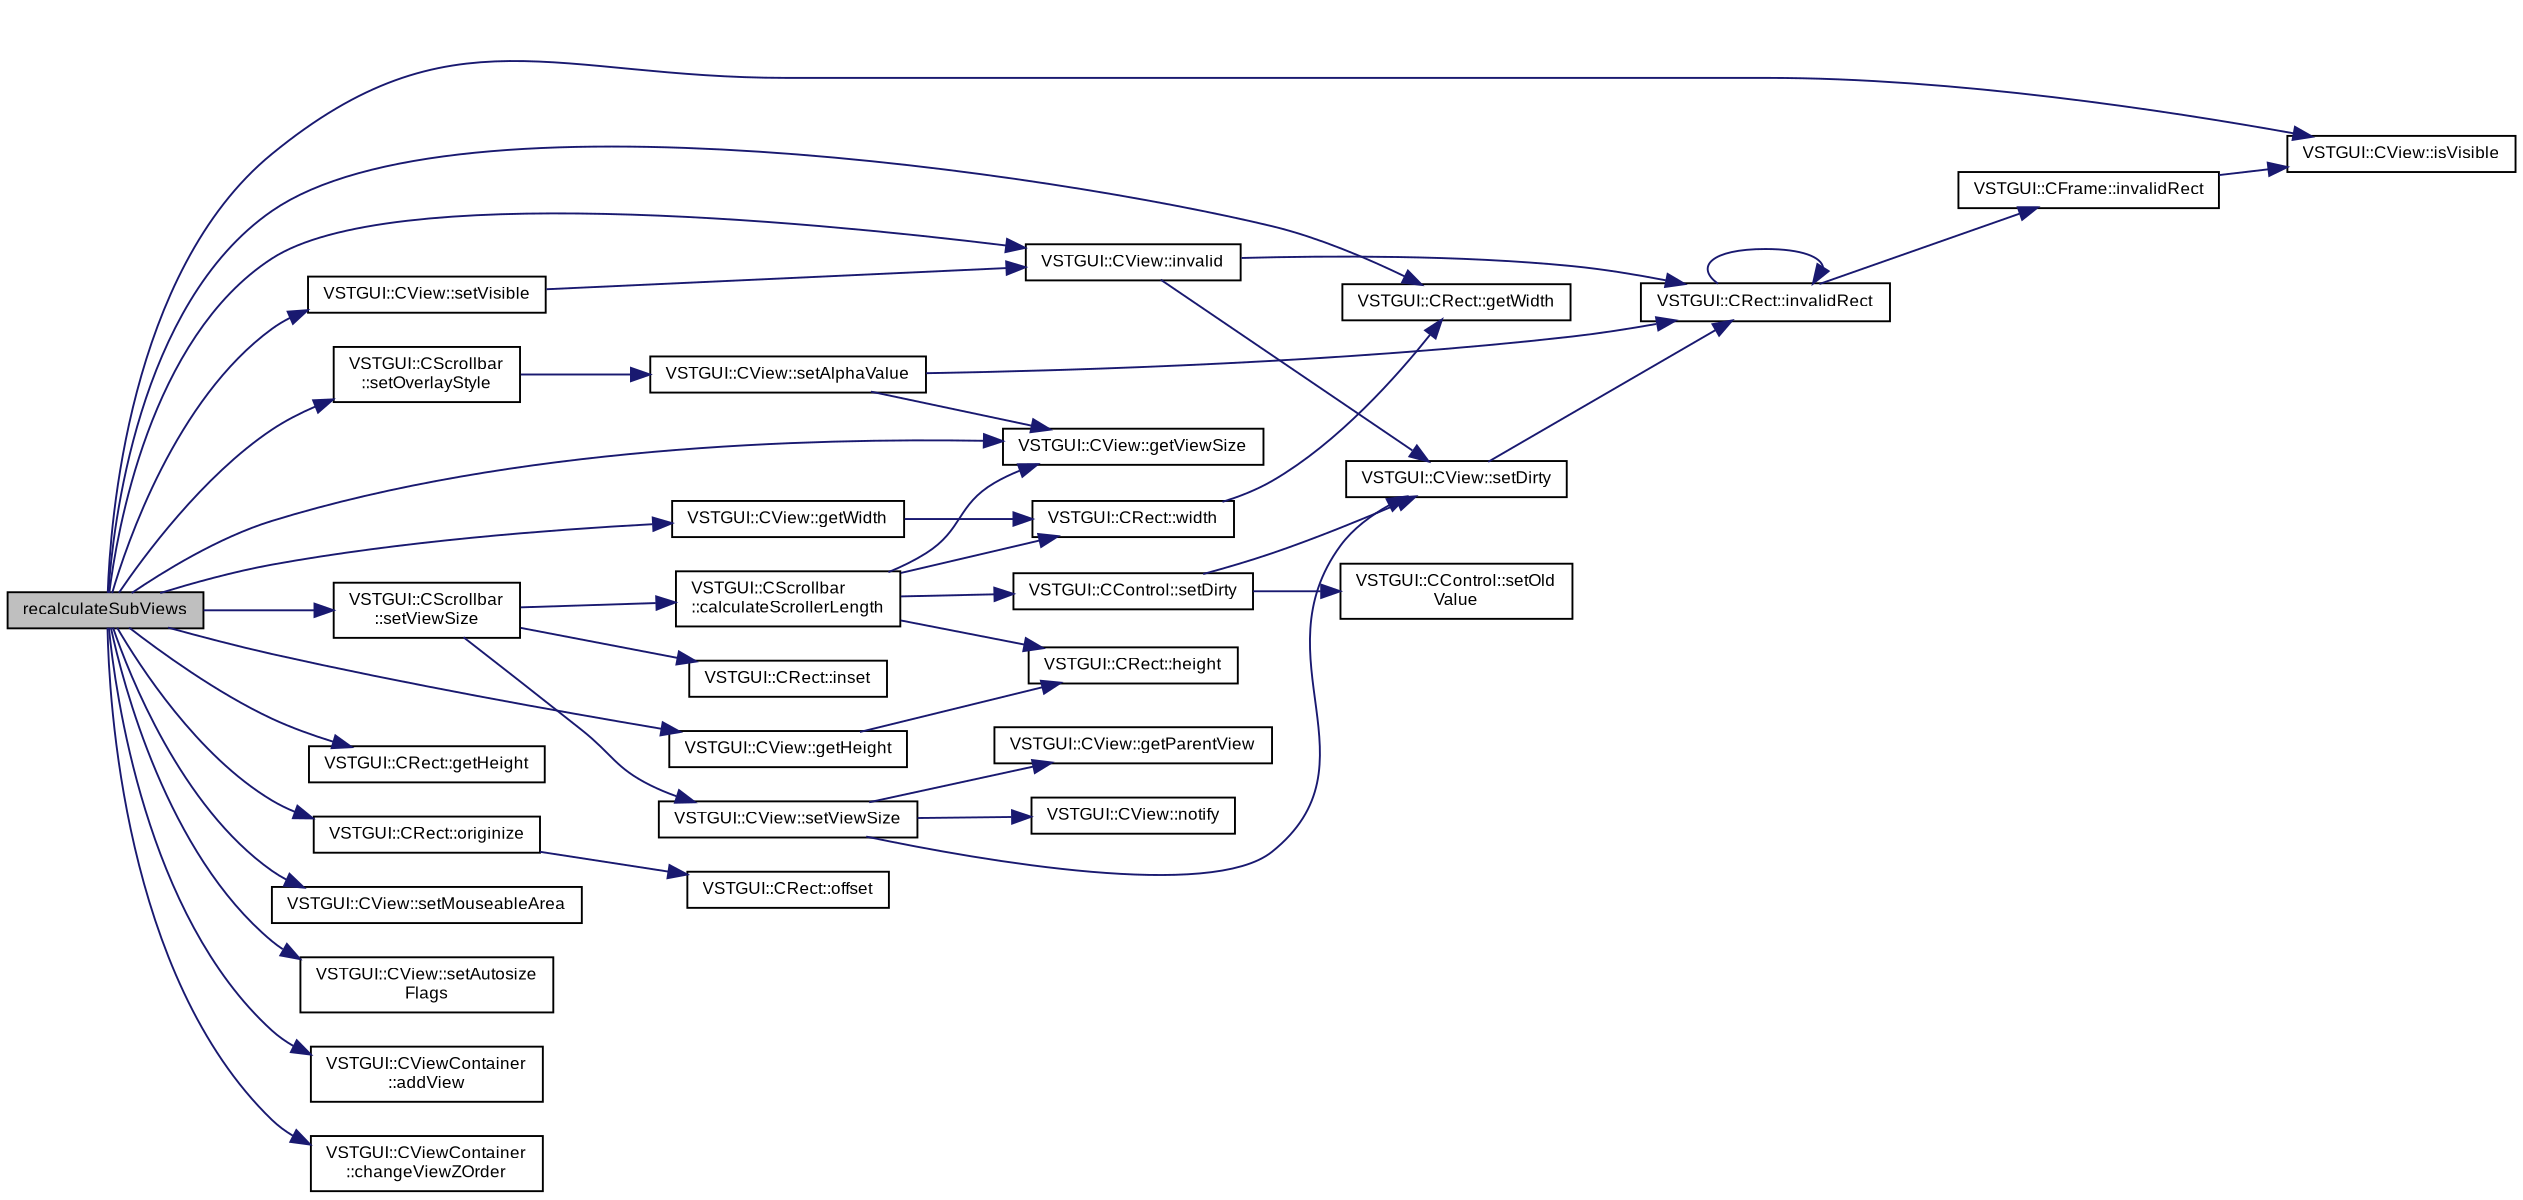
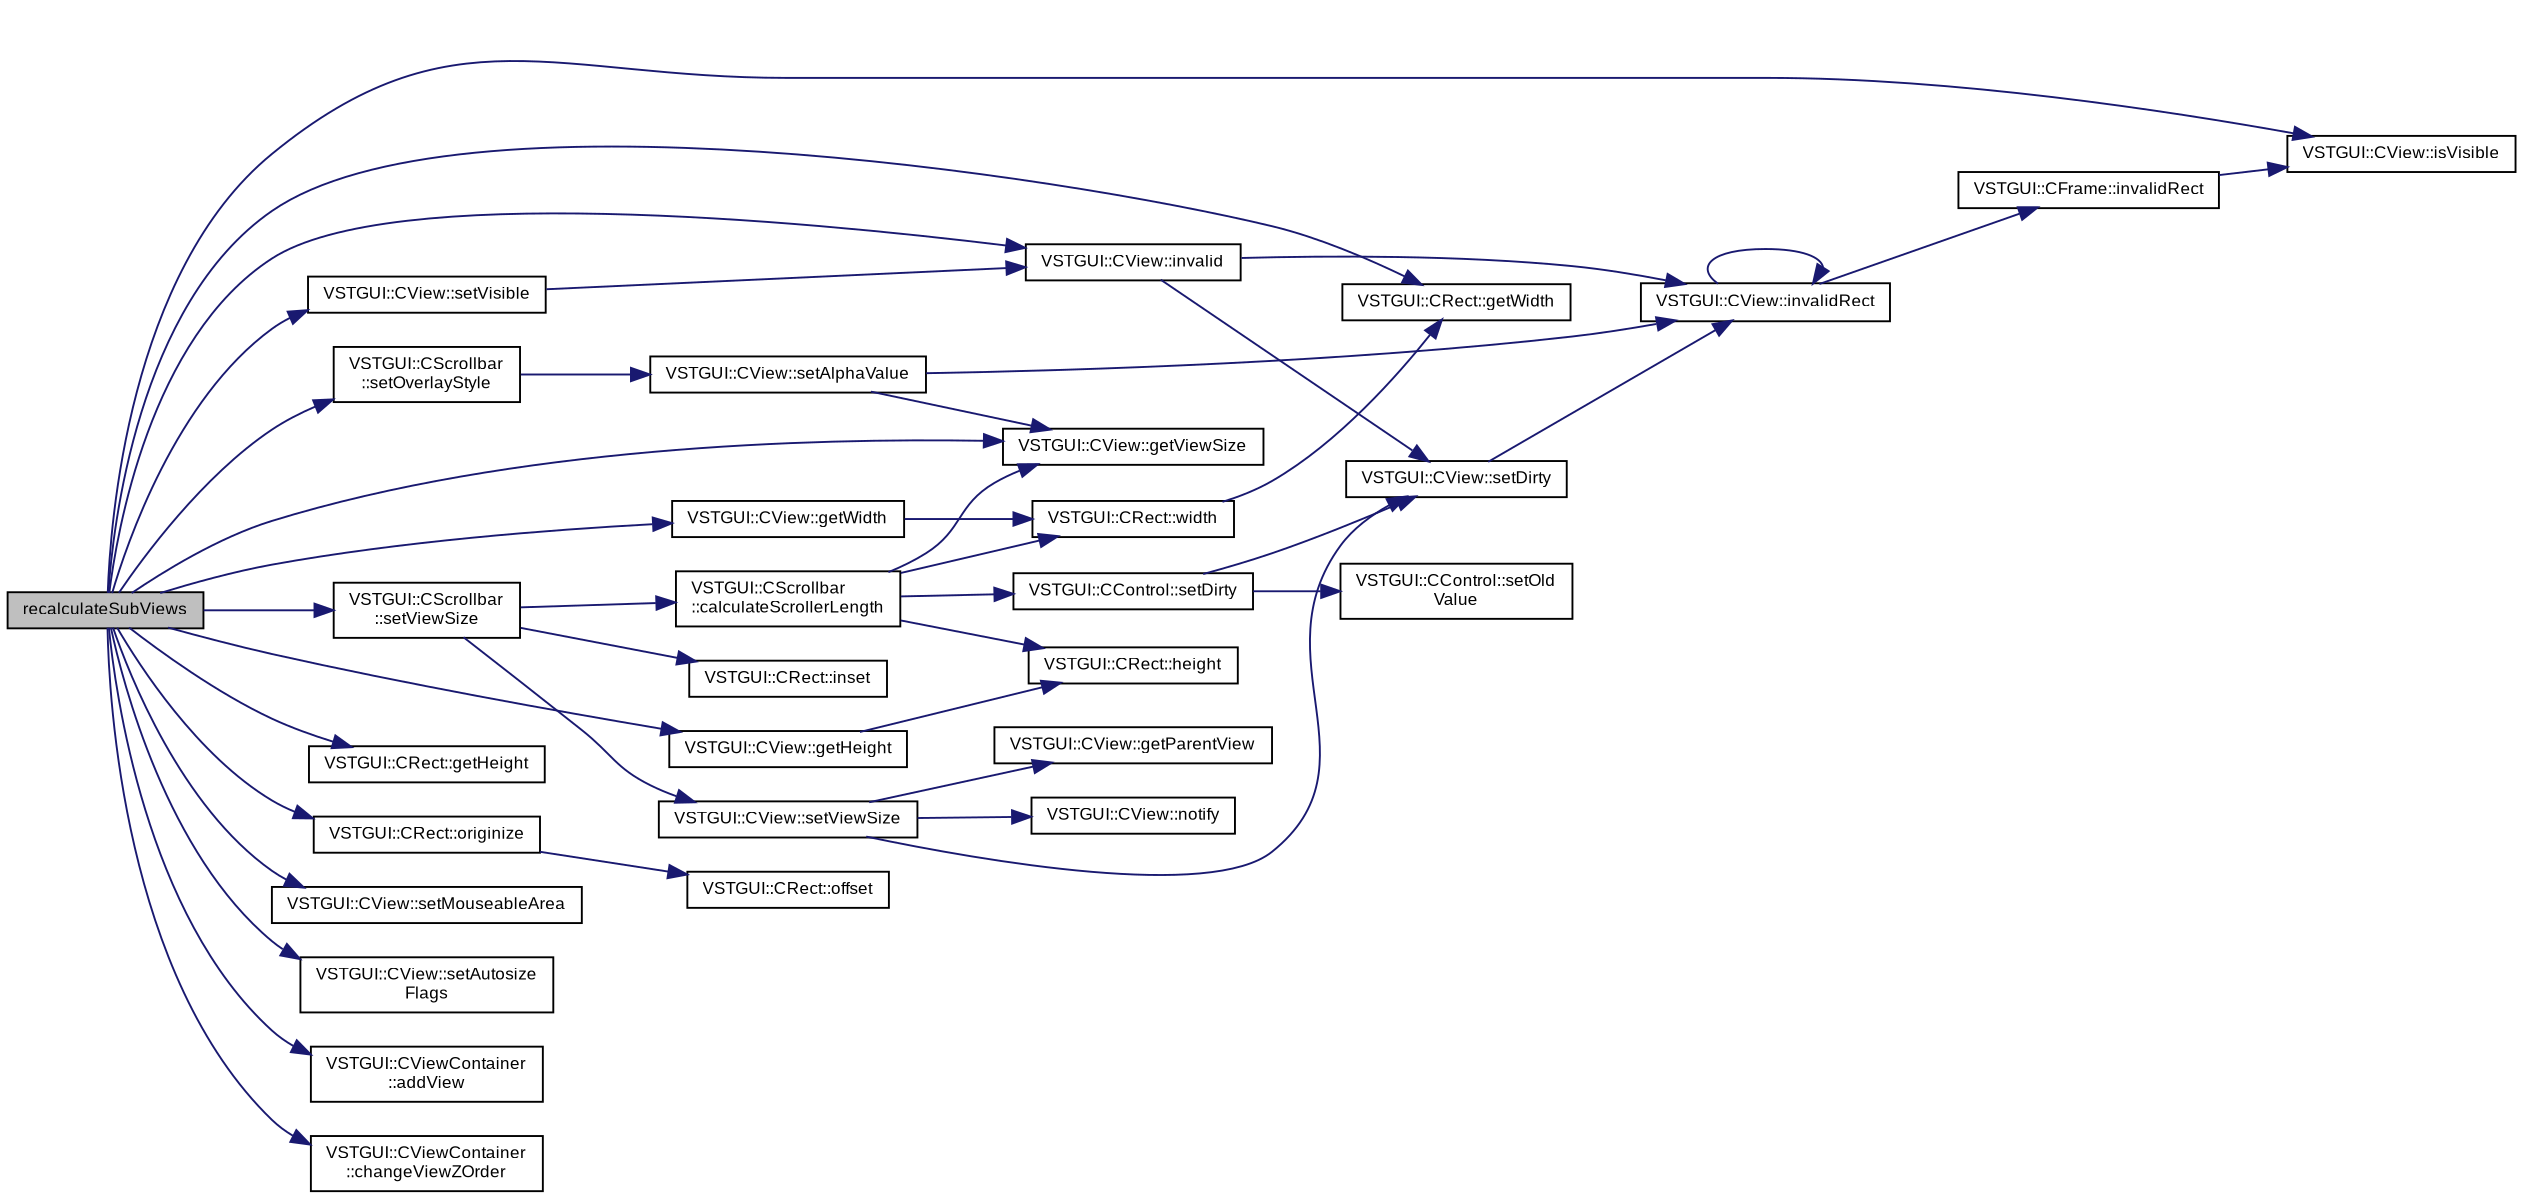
node "VSTGUI::CRect::invalidRect": label "VSTGUI::CRect::invalidRect" -> "VSTGUI::CView::invalidRect"
